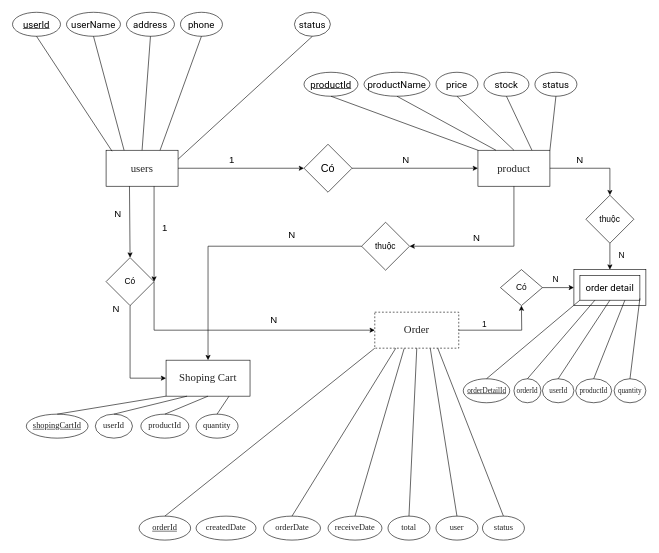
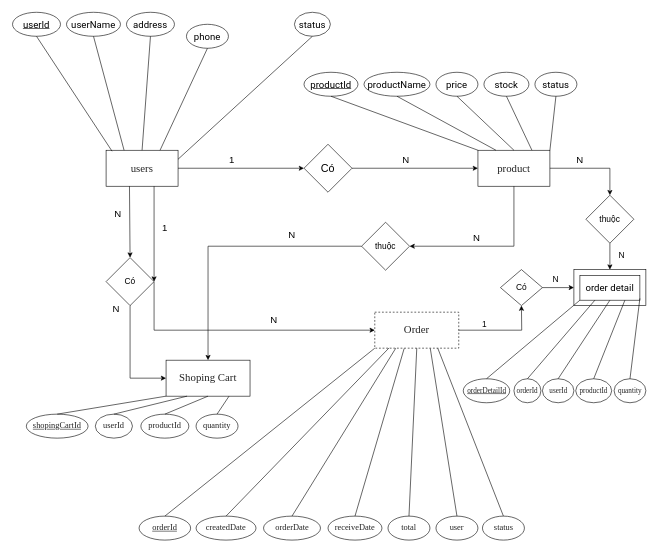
node "phone": moved (201, 24) -> (207, 36)
edge "Order" -- "createdDate": added
